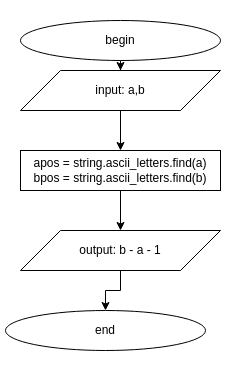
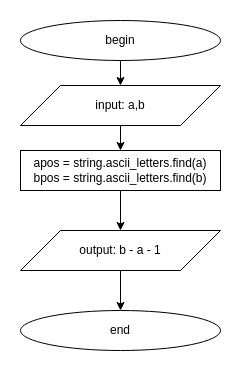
node "input: a,b": moved (121, 91) -> (121, 106)
node "end": moved (106, 331) -> (121, 331)
